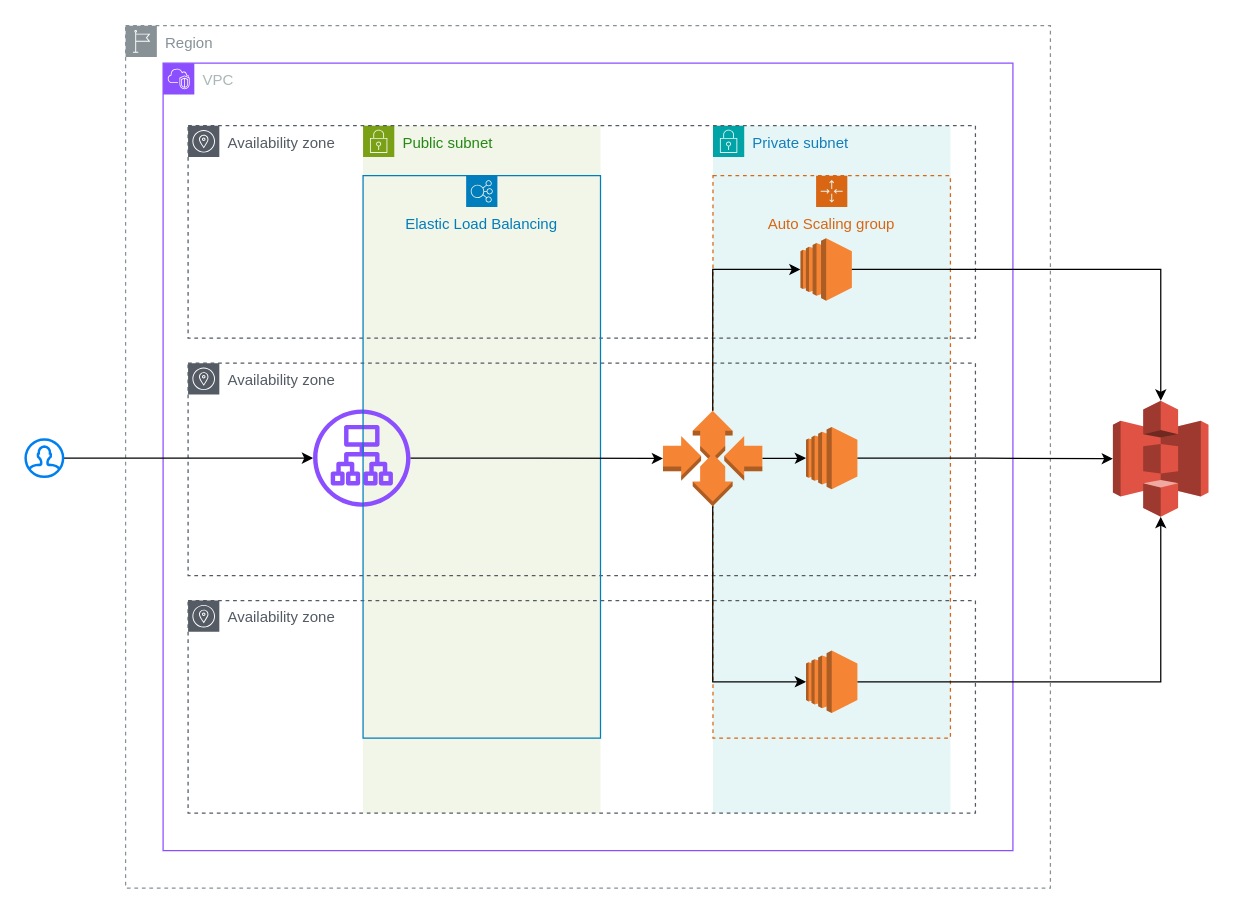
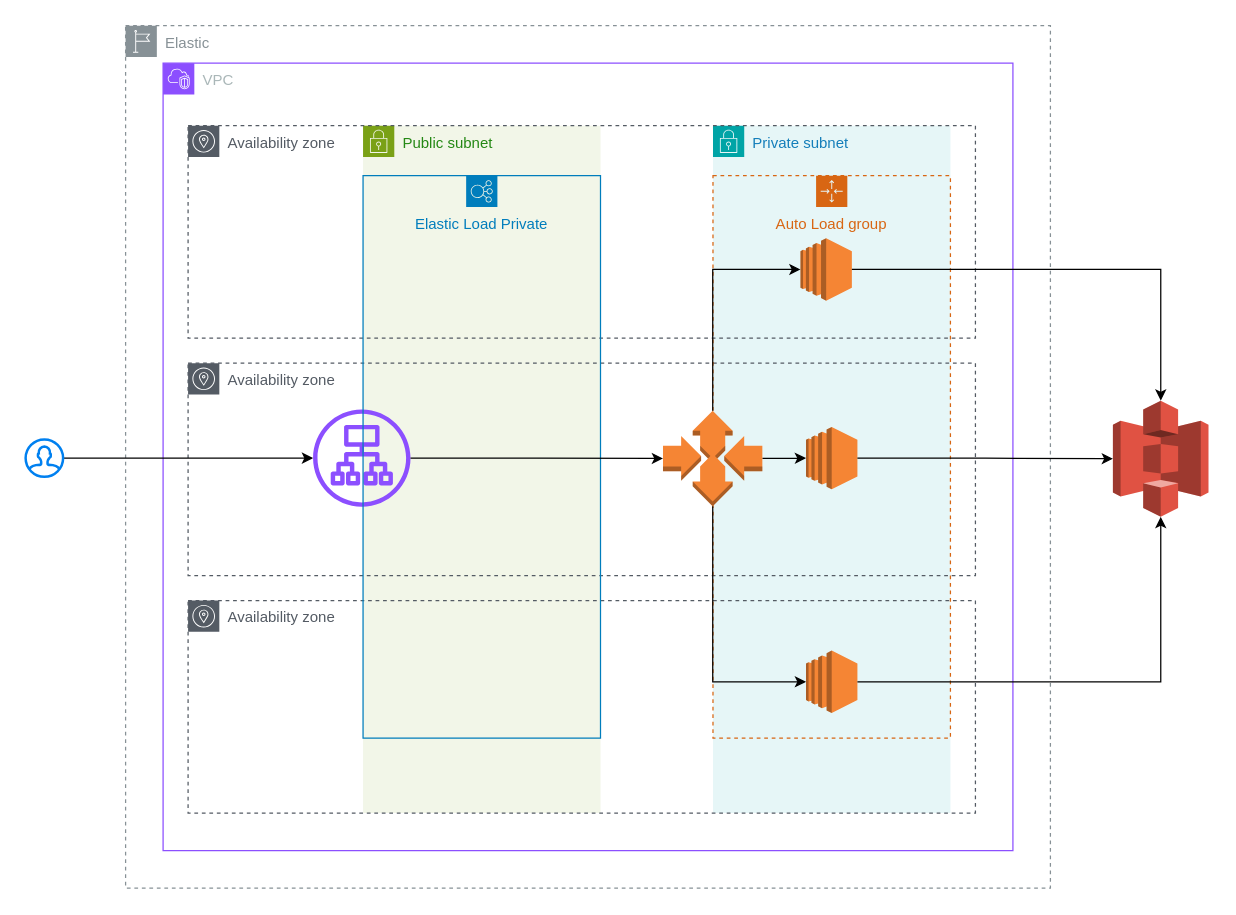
node "Region": label "Region" -> "Elastic"
node "Elastic Load Balancing": label "Elastic Load Balancing" -> "Elastic Load Private"
node "Auto Scaling group": label "Auto Scaling group" -> "Auto Load group"
